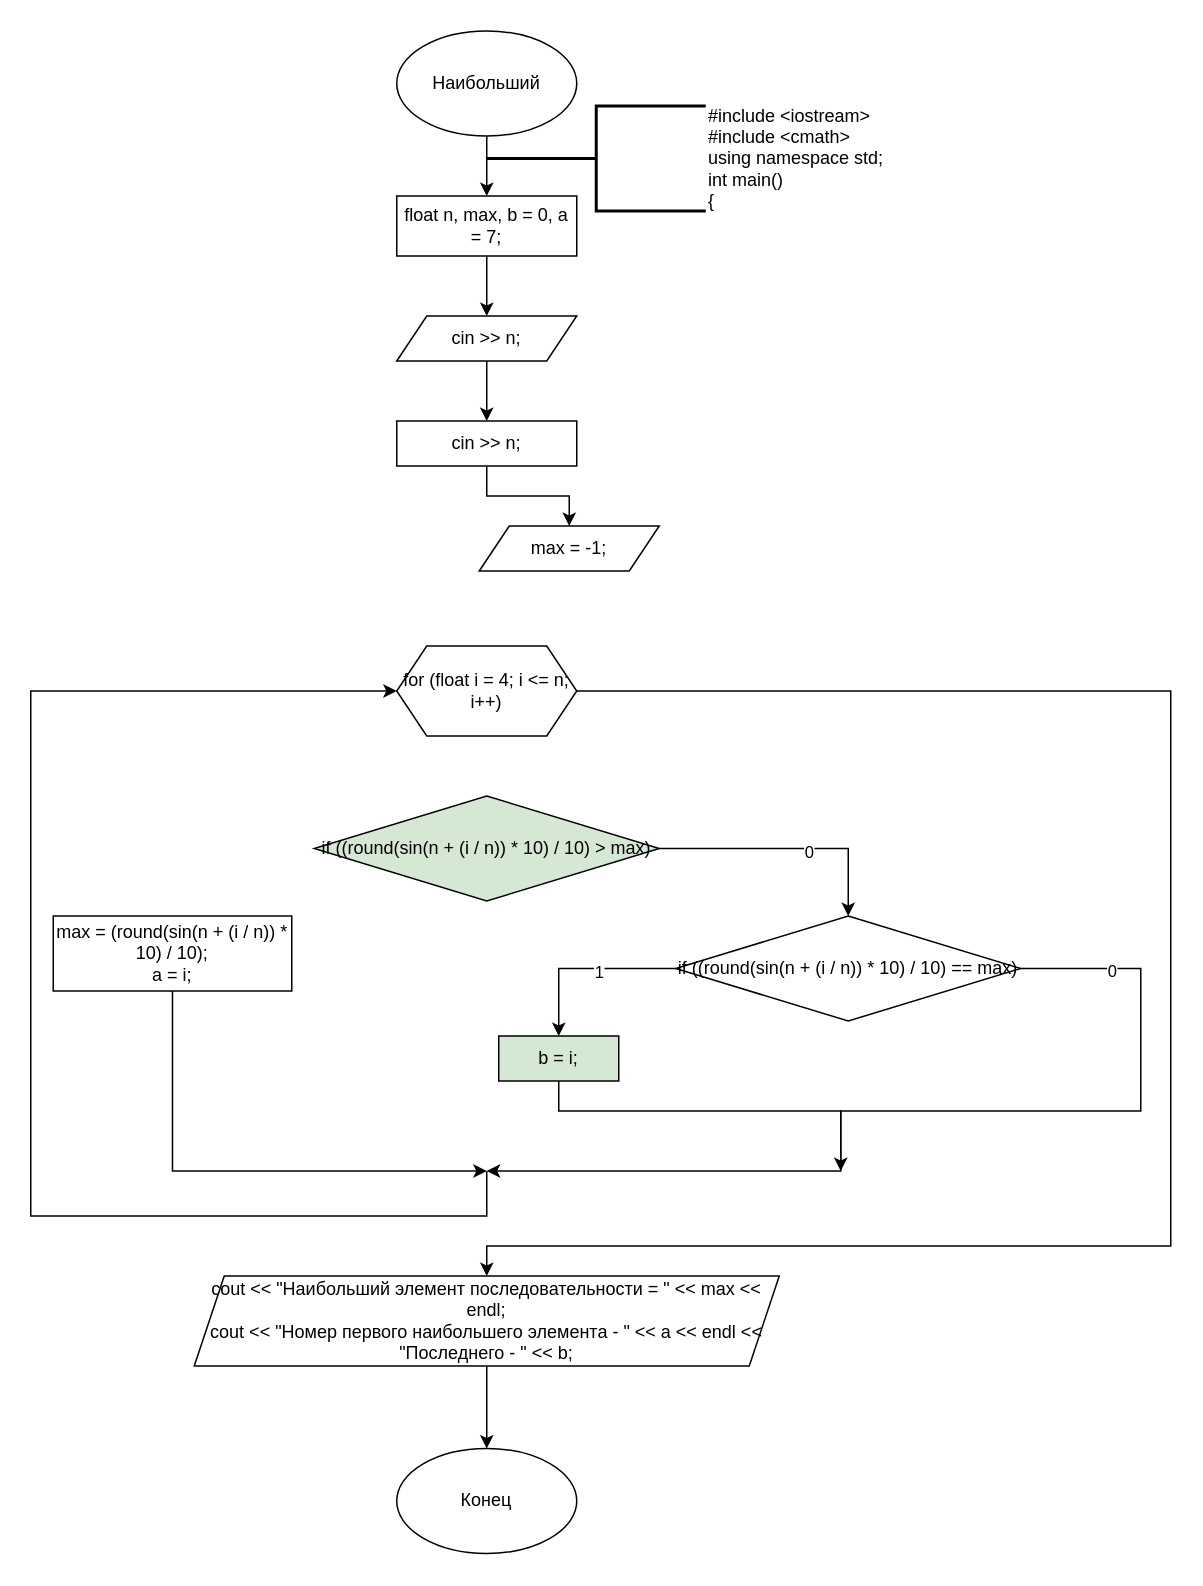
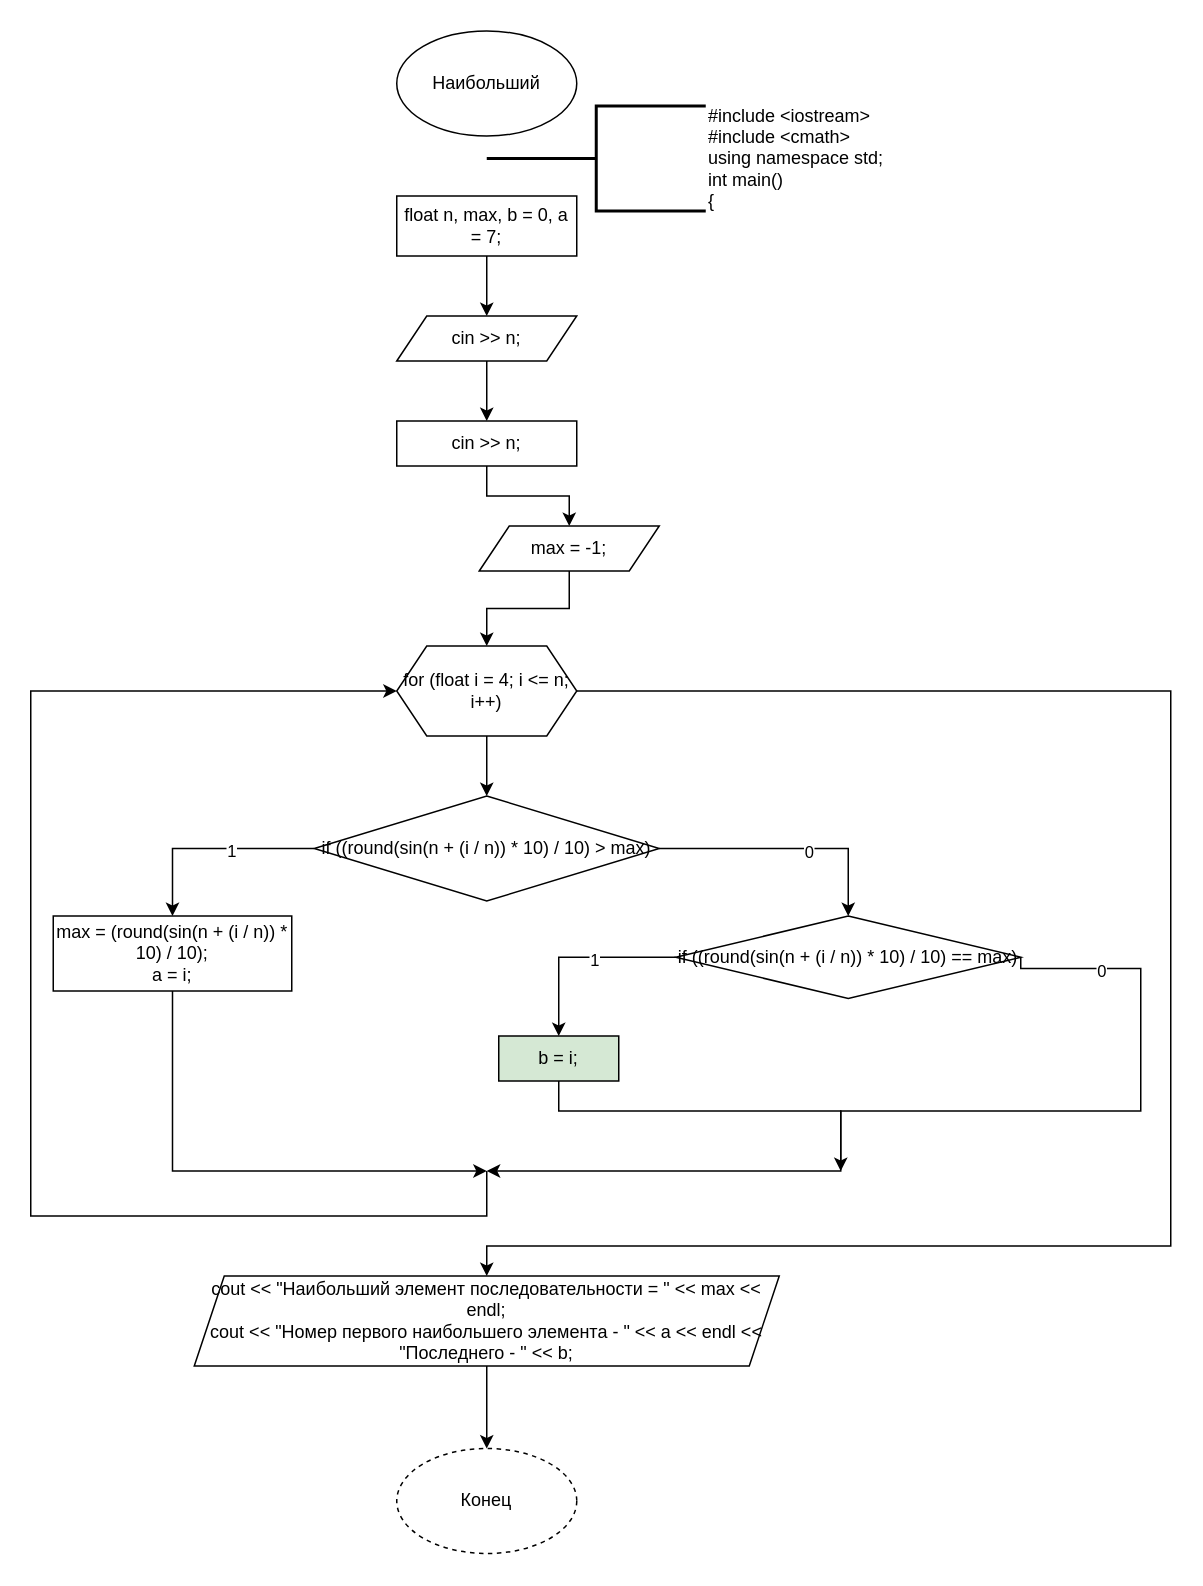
edge "Наибольший" -> "float n, max, b = 0, a = 7;": removed
edge "max = -1;" -> "for (float i = 4; i <= n; i++)": added
edge "for (float i = 4; i <= n; i++)" -> "if ((round(sin(n + (i / n)) * 10) / 10) > max)": added
edge "if ((round(sin(n + (i / n)) * 10) / 10) > max)" -> "max = (round(sin(n + (i / n)) * 10) / 10); a = i;": added, label "1"
node "if ((round(sin(n + (i / n)) * 10) / 10) > max)": fillcolor #d5e8d4 -> #ffffff
node "if ((round(sin(n + (i / n)) * 10) / 10) == max)": size 345x105 -> 345x83
node "Конец": style solid -> dashed
